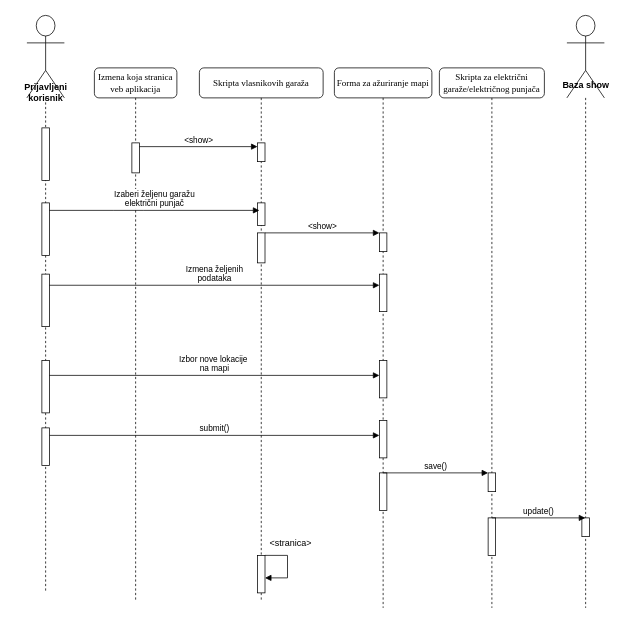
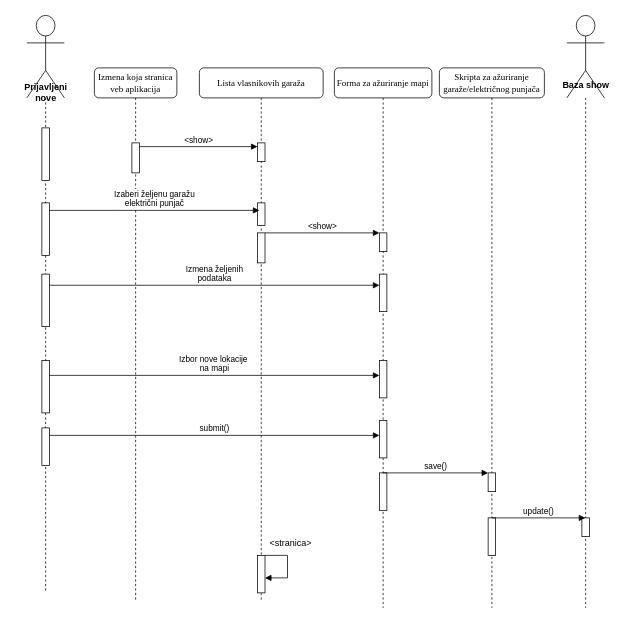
node "Skripta vlasnikovih garaža": label "Skripta vlasnikovih garaža" -> "Lista vlasnikovih garaža"
node "Skripta za električni garaže/električnog punjača": label "Skripta za električni garaže/električnog punjača" -> "Skripta za ažuriranje garaže/električnog punjača"
node "Prijavljeni korisnik": label "Prijavljeni korisnik" -> "Prijavljeni nove"
